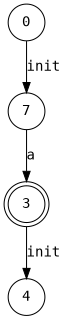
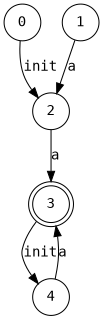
node "1": added
node "7": label "7" -> "2"
edge "4" -> "3": added, label "a"
